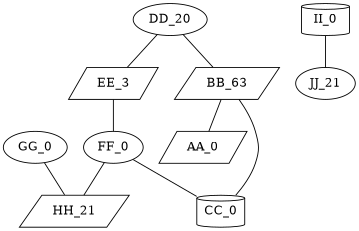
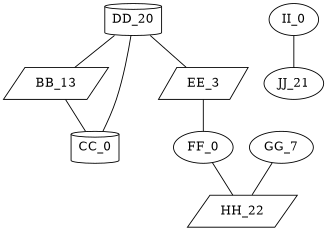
node "DD_20": shape ellipse -> cylinder
node "II_0": shape cylinder -> ellipse
node "BB_63": label "BB_63" -> "BB_13"
node "GG_0": label "GG_0" -> "GG_7"
node "AA_0": removed
edge "FF_0" -- "CC_0": now "DD_20" -- "CC_0"
node "HH_21": label "HH_21" -> "HH_22"
